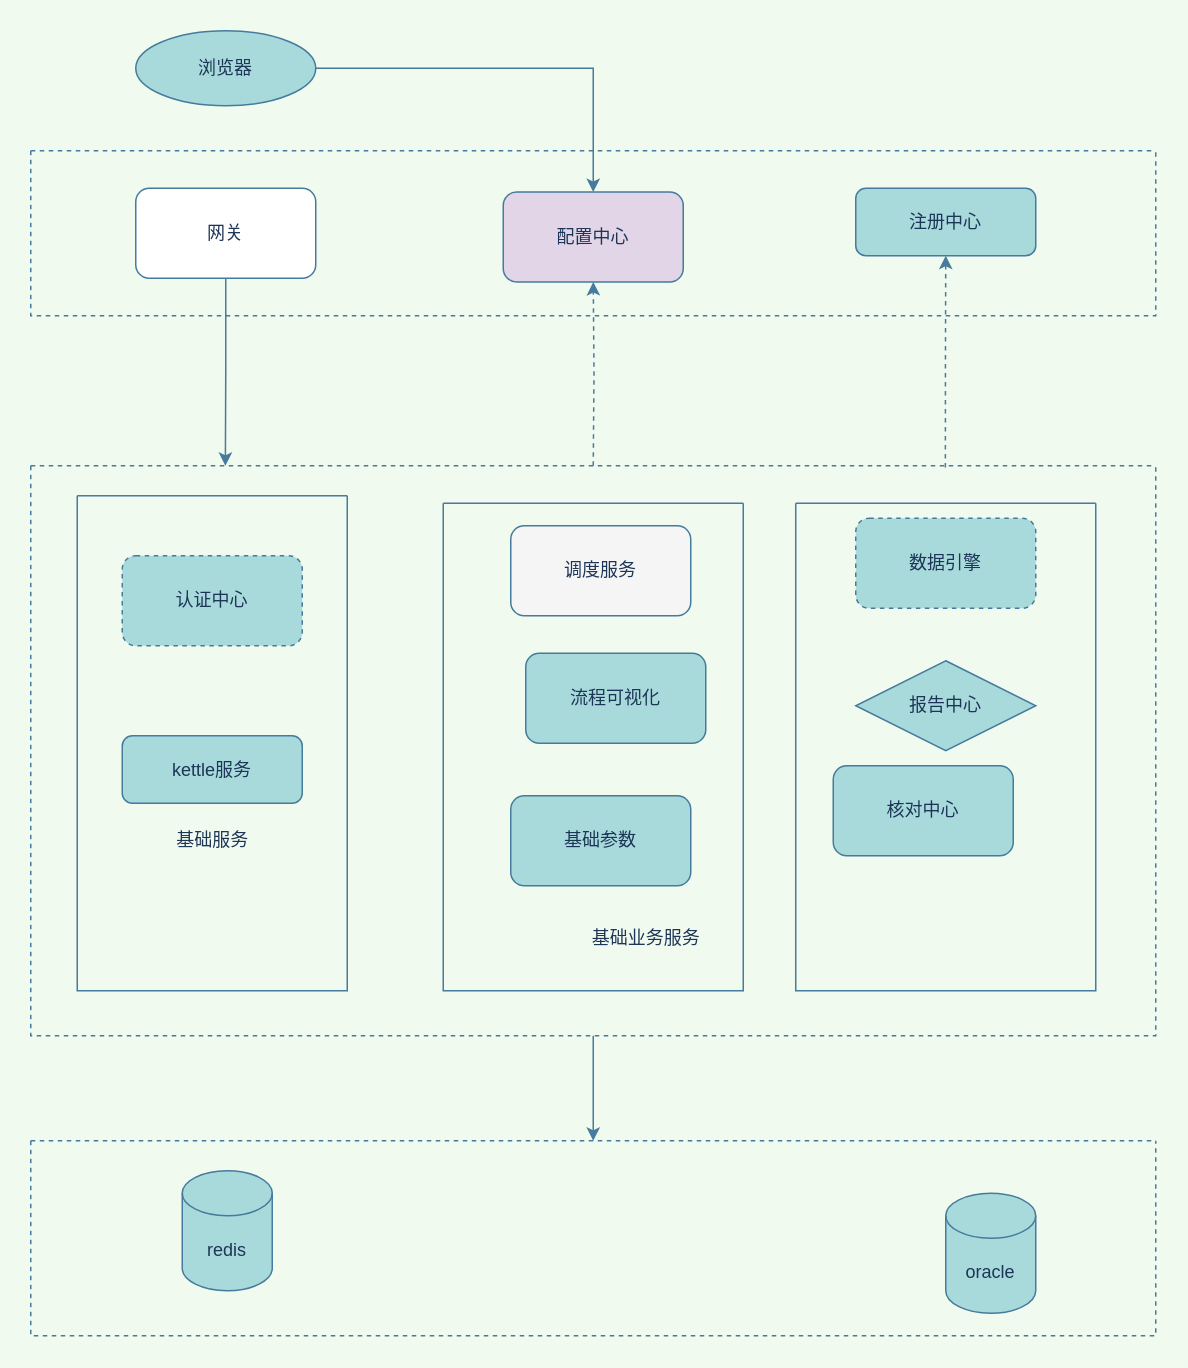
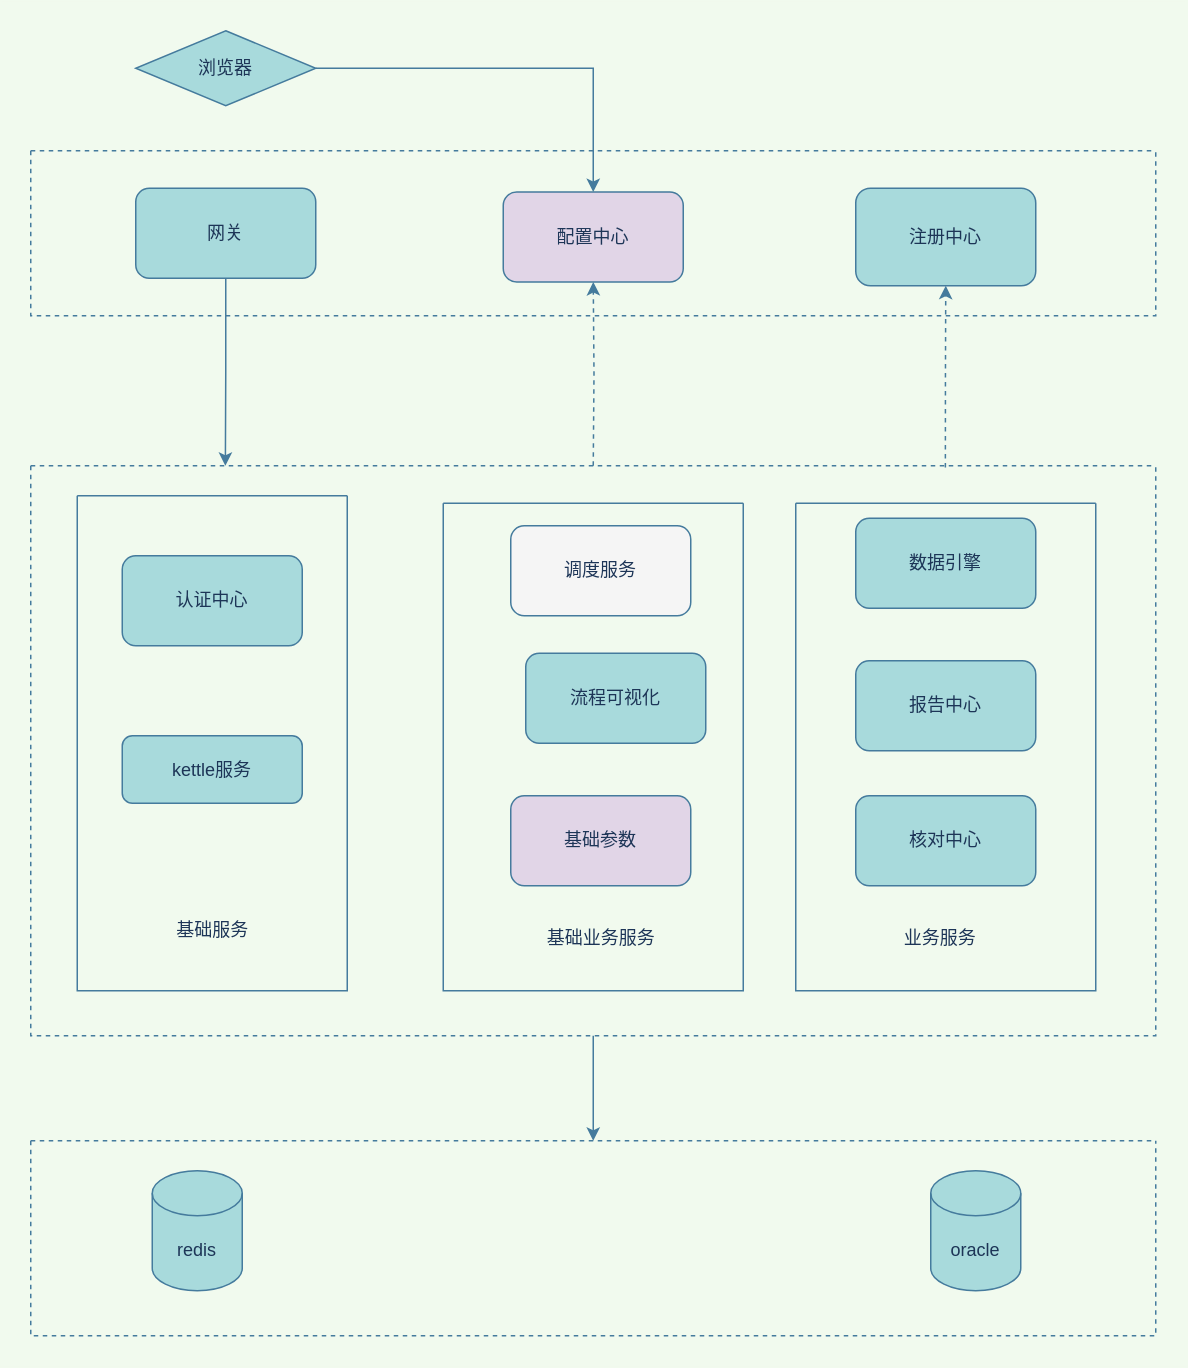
node "浏览器": shape ellipse -> diamond
node "注册中心": size 180x68 -> 180x98
node "网关": fillcolor #ffffff -> #a8dadc
node "数据引擎": style dashed -> solid
node "认证中心": style dashed -> solid
node "报告中心": shape diamond -> rounded rectangle
node "核对中心": moved (923, 811) -> (946, 841)
node "基础服务": moved (212, 841) -> (212, 931)
node "基础参数": fillcolor #a8dadc -> #e1d5e7
node "基础业务服务": moved (646, 938) -> (601, 938)
node "业务服务": added
node "redis": moved (227, 1231) -> (197, 1231)
node "oracle": moved (991, 1253) -> (976, 1231)
